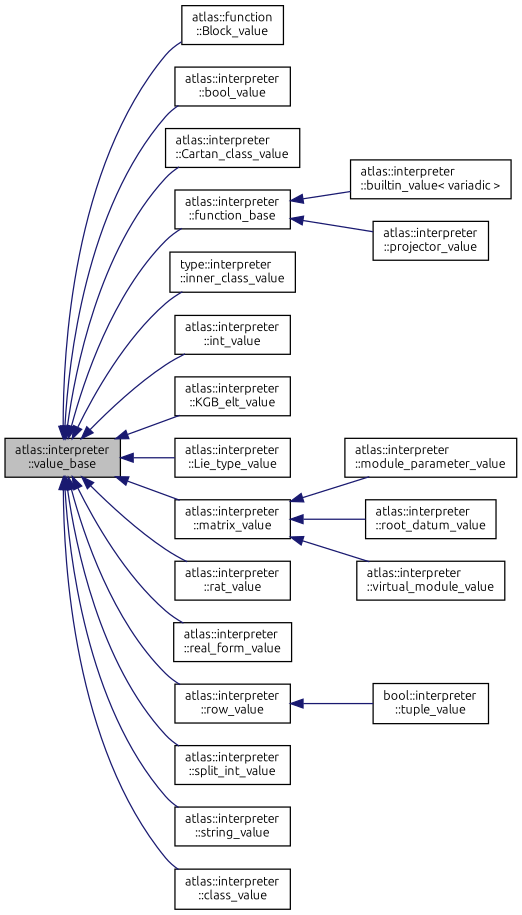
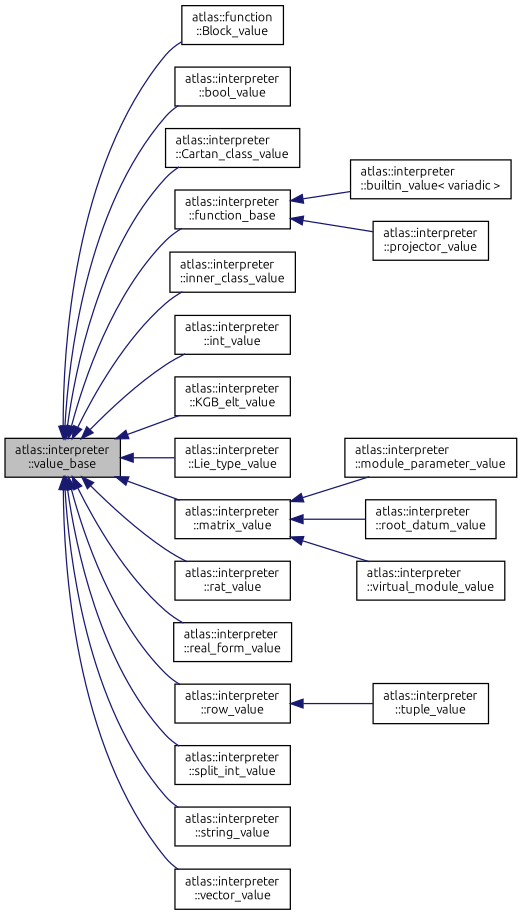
node "type::interpreter ::inner_class_value": label "type::interpreter ::inner_class_value" -> "atlas::interpreter ::inner_class_value"
node "bool::interpreter ::tuple_value": label "bool::interpreter ::tuple_value" -> "atlas::interpreter ::tuple_value"
node "atlas::interpreter ::class_value": label "atlas::interpreter ::class_value" -> "atlas::interpreter ::vector_value"
